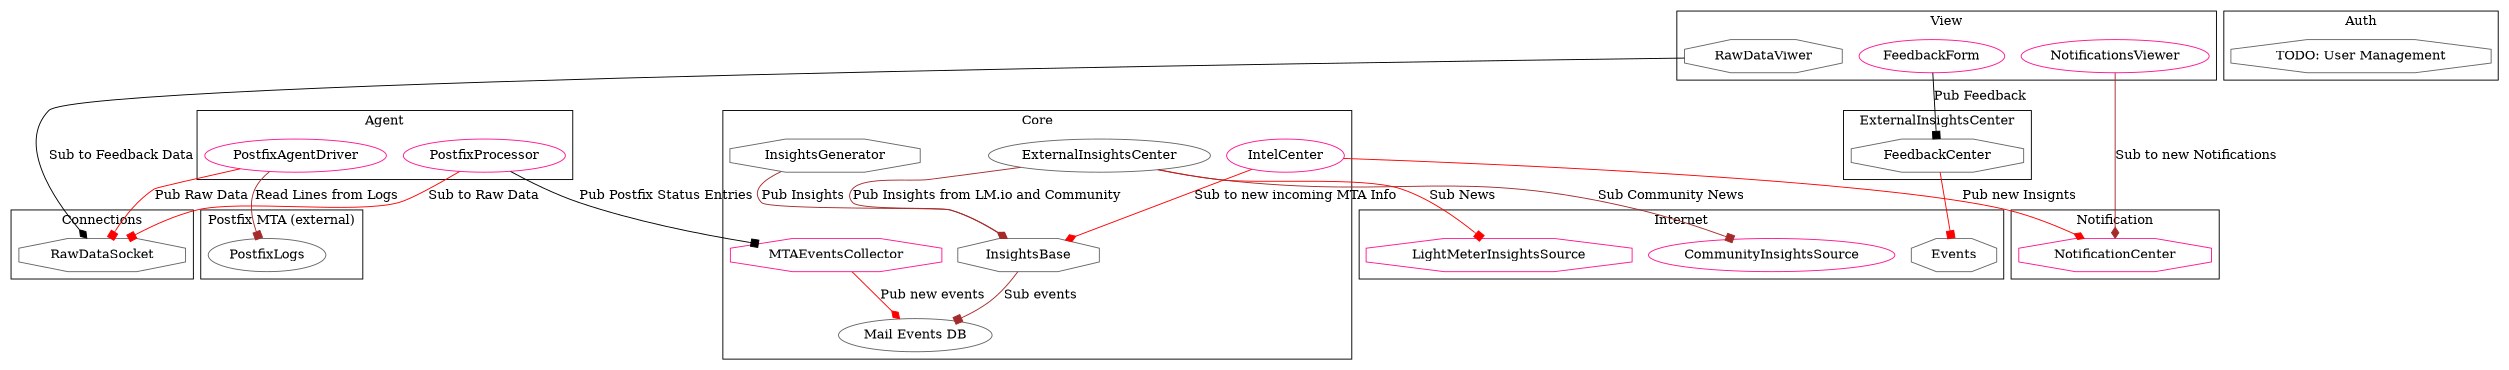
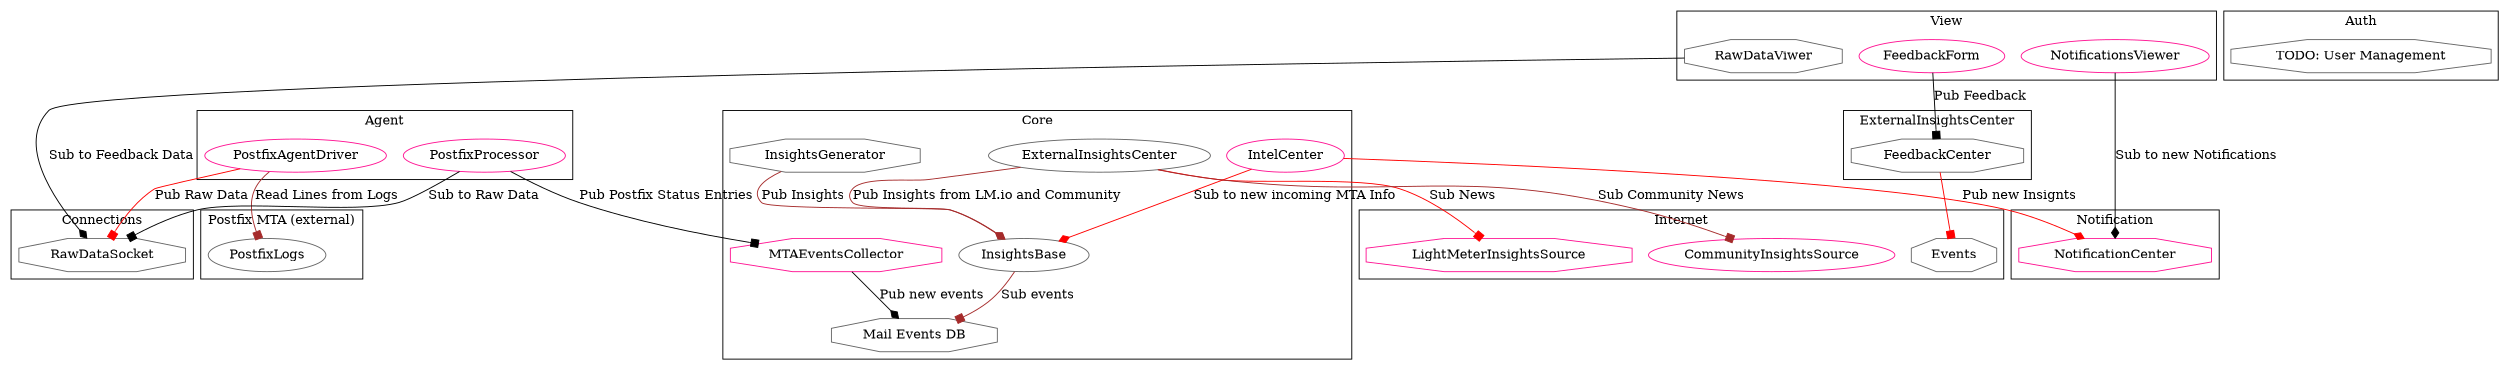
edge "NotificationsViewer" -> "NotificationCenter": color brown -> black
edge "PostfixProcessor" -> "RawDataSocket": color red -> black
node "InsightsBase": shape octagon -> ellipse
edge "MTAEventsCollector" -> "Mail Events DB": color red -> black
node "Mail Events DB": shape ellipse -> octagon
